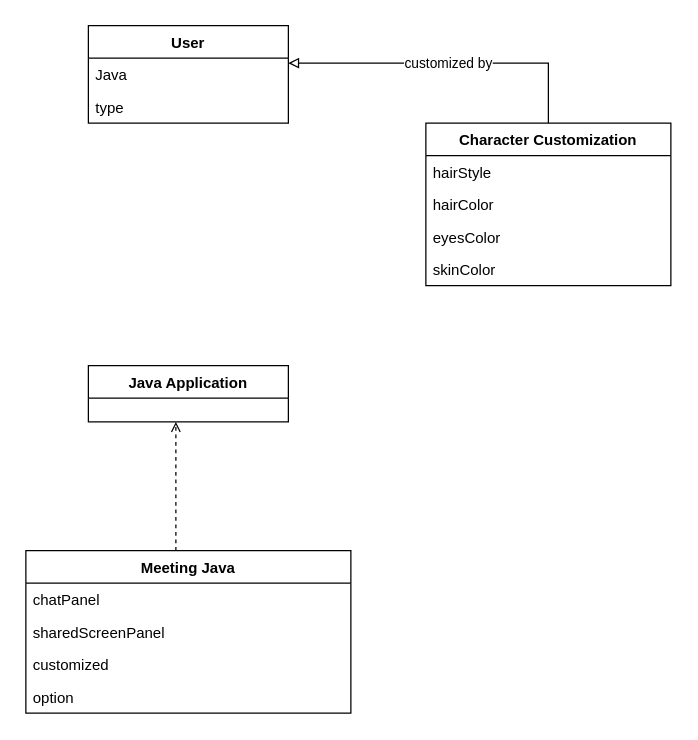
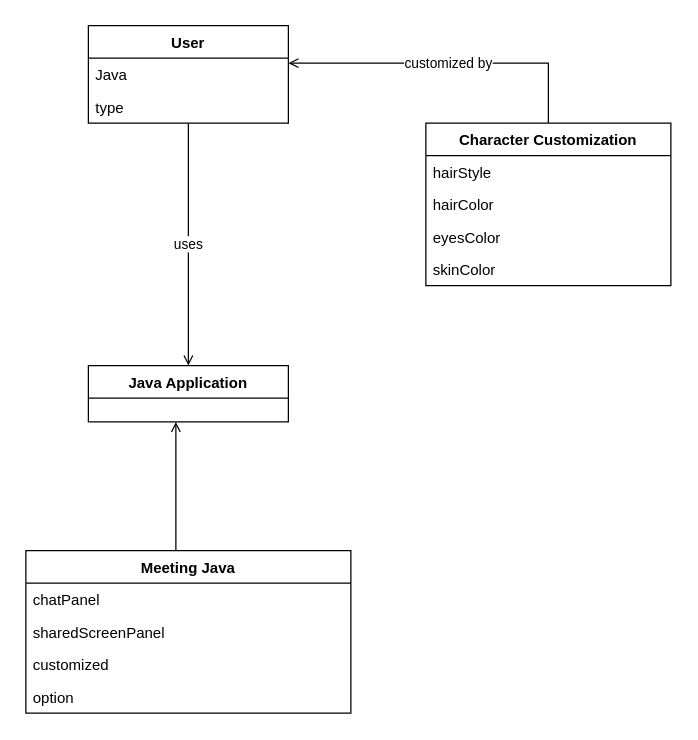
edge "Character Customization" -> "User": arrowhead block -> open
edge "User" -> "Java Application": added, label "uses"
edge "Meeting Java" -> "Java Application": style dashed -> solid
